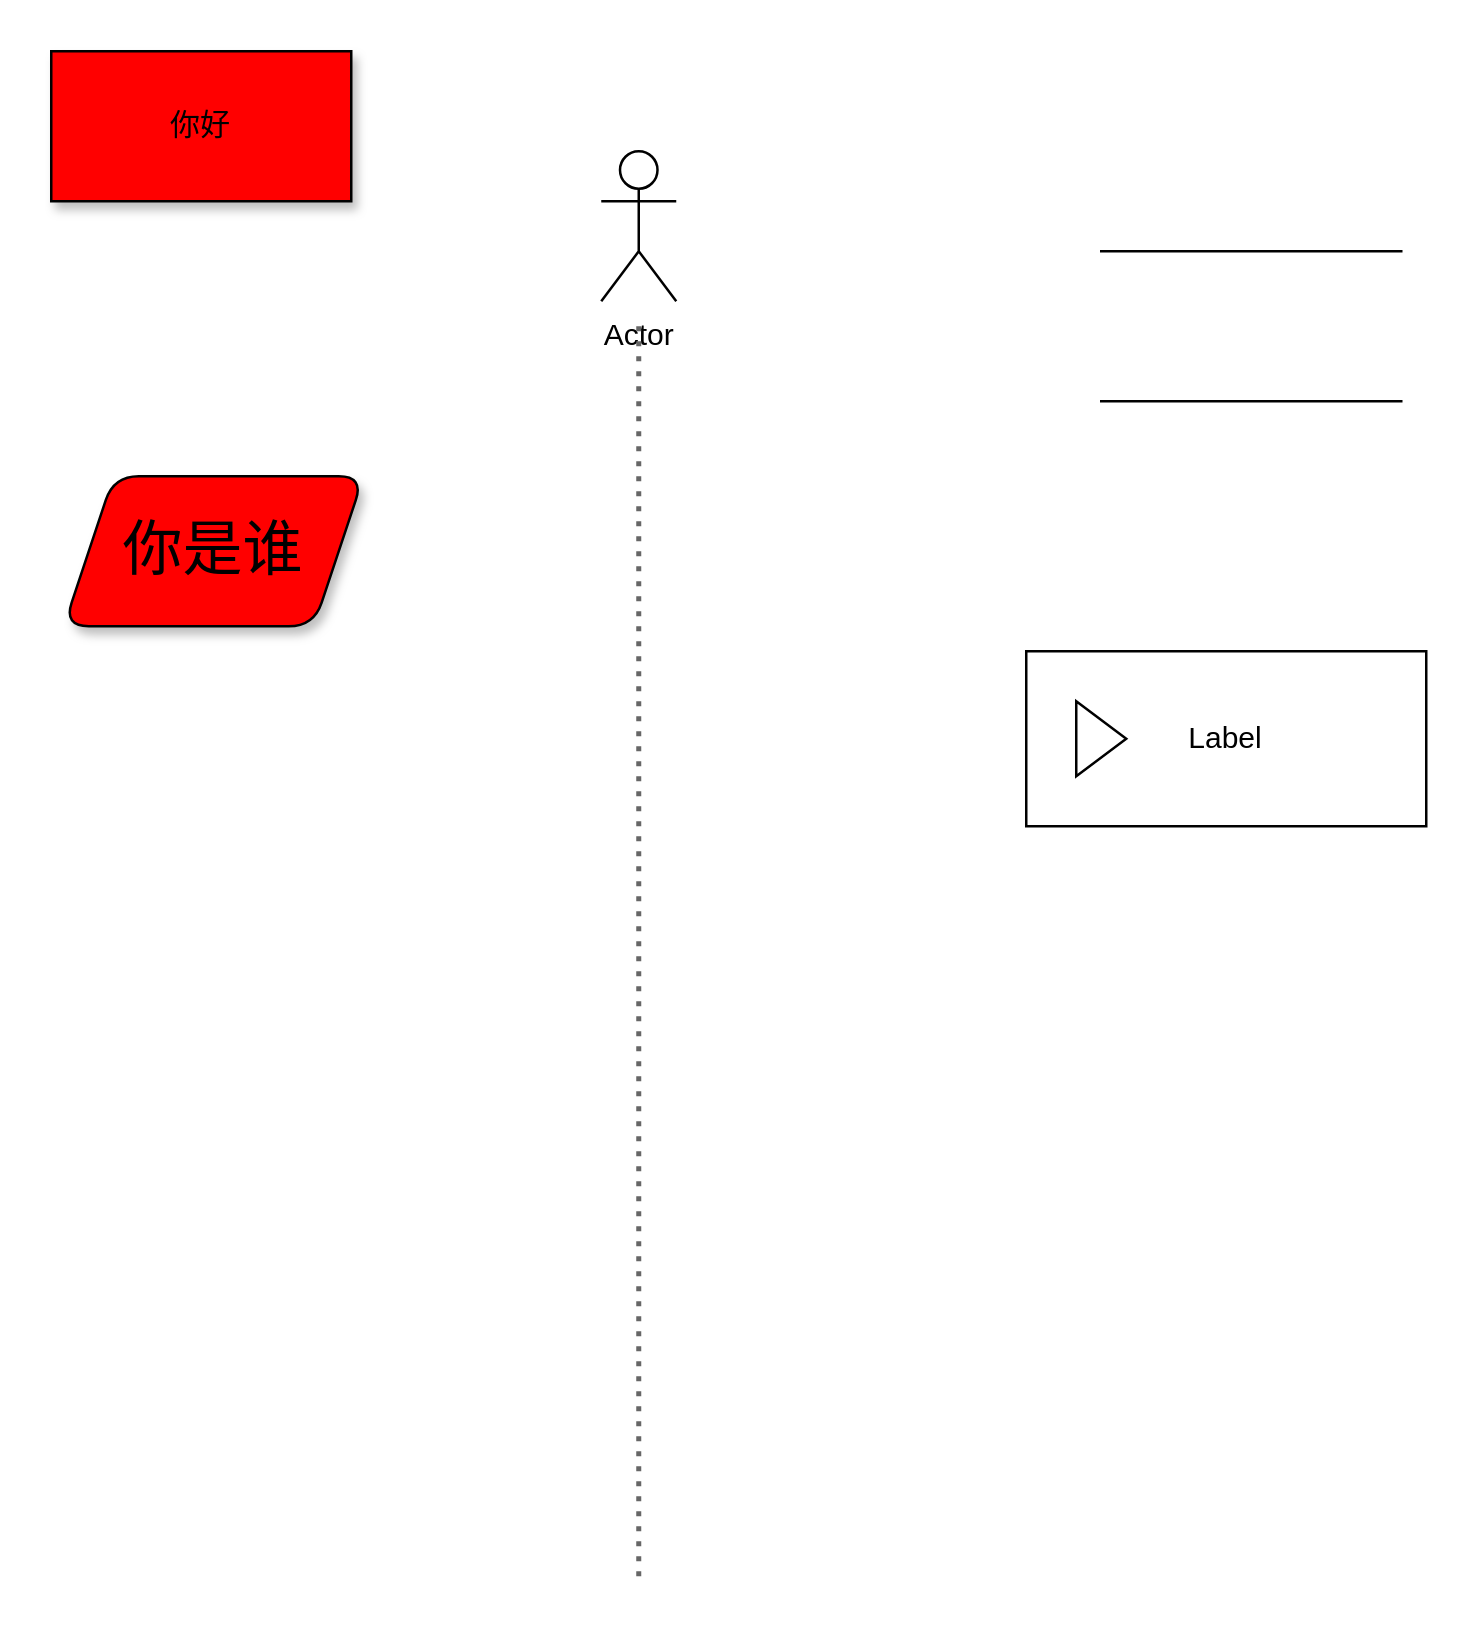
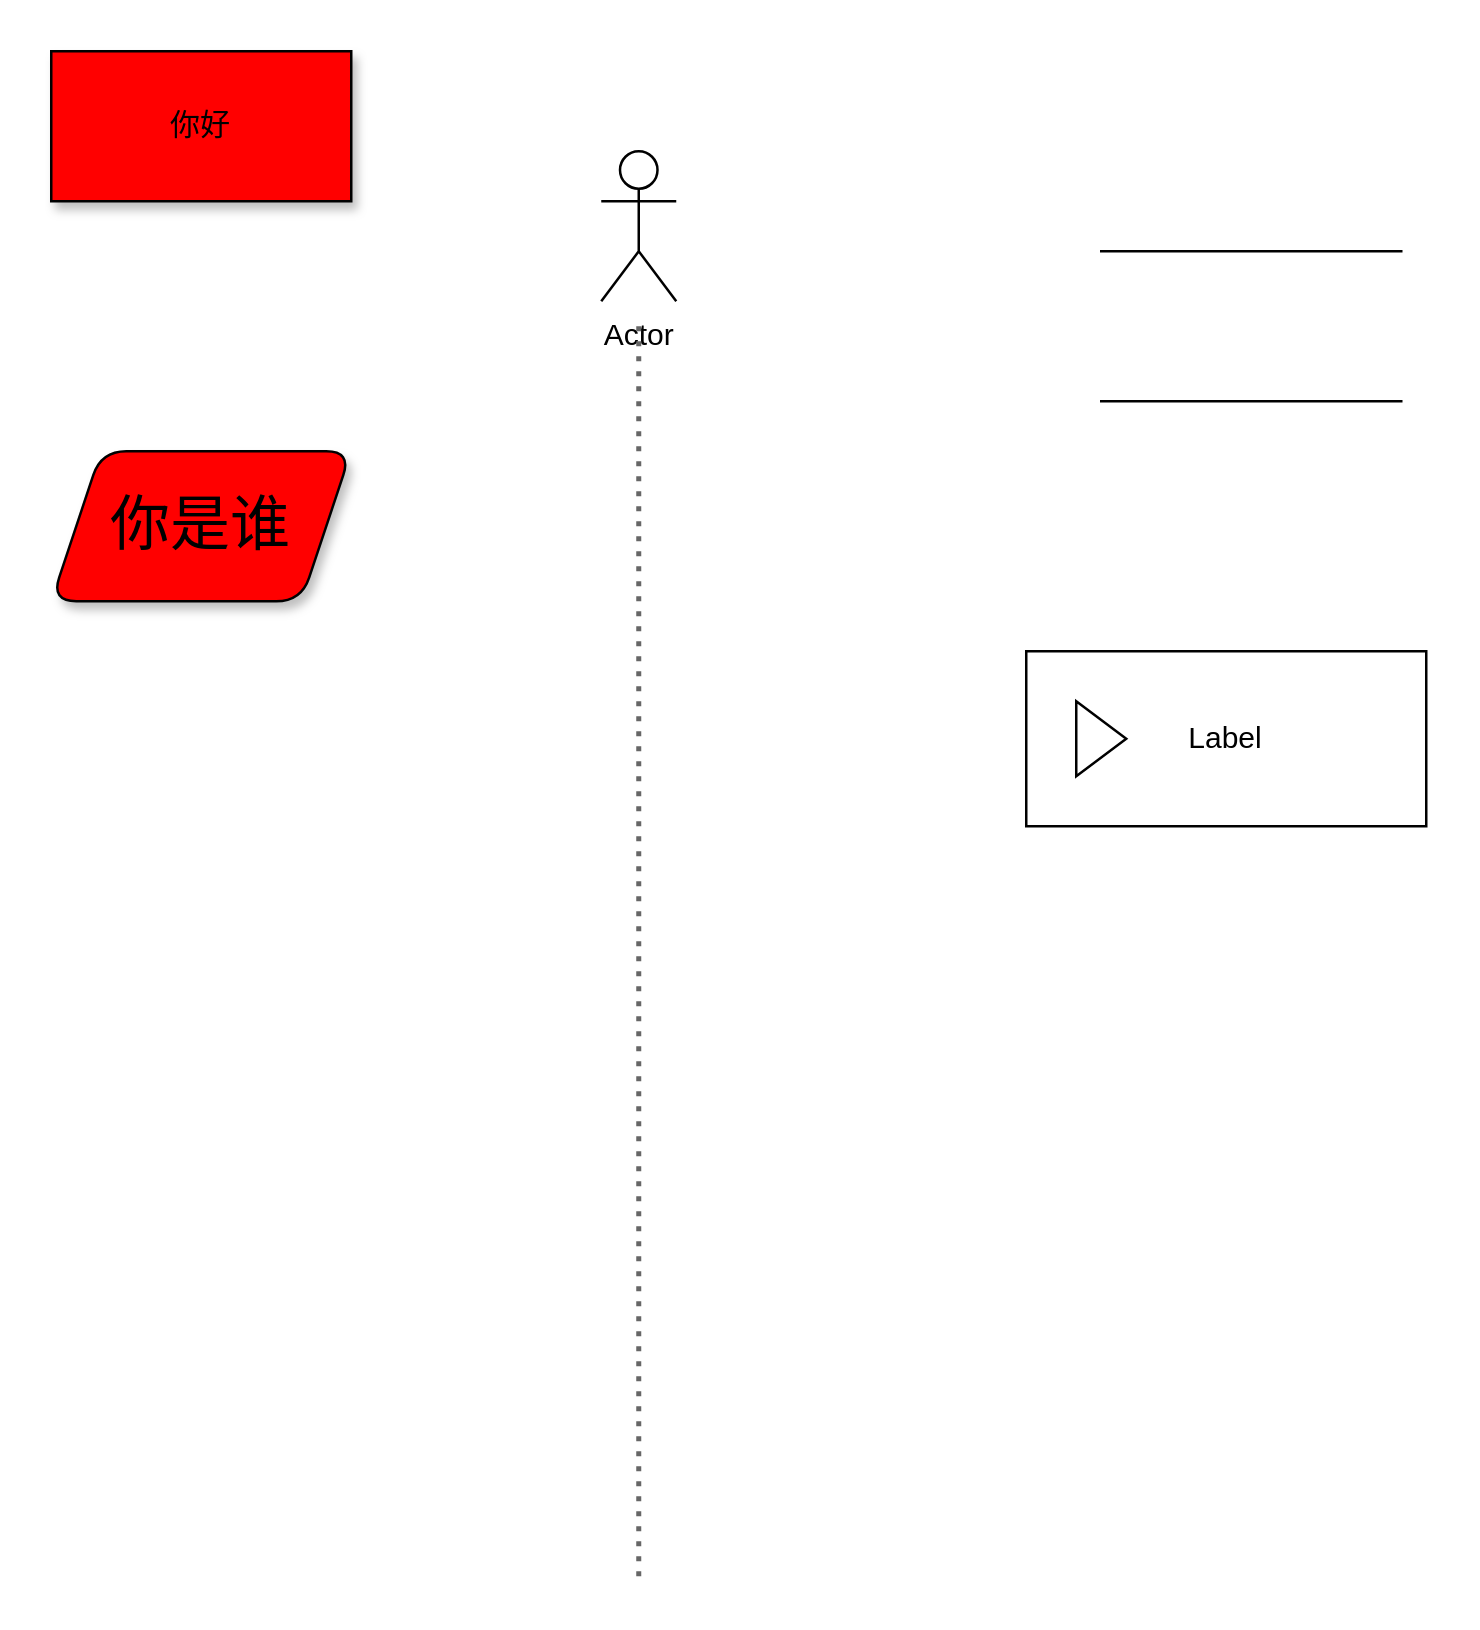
node "你是谁": moved (214, 551) -> (201, 526)
